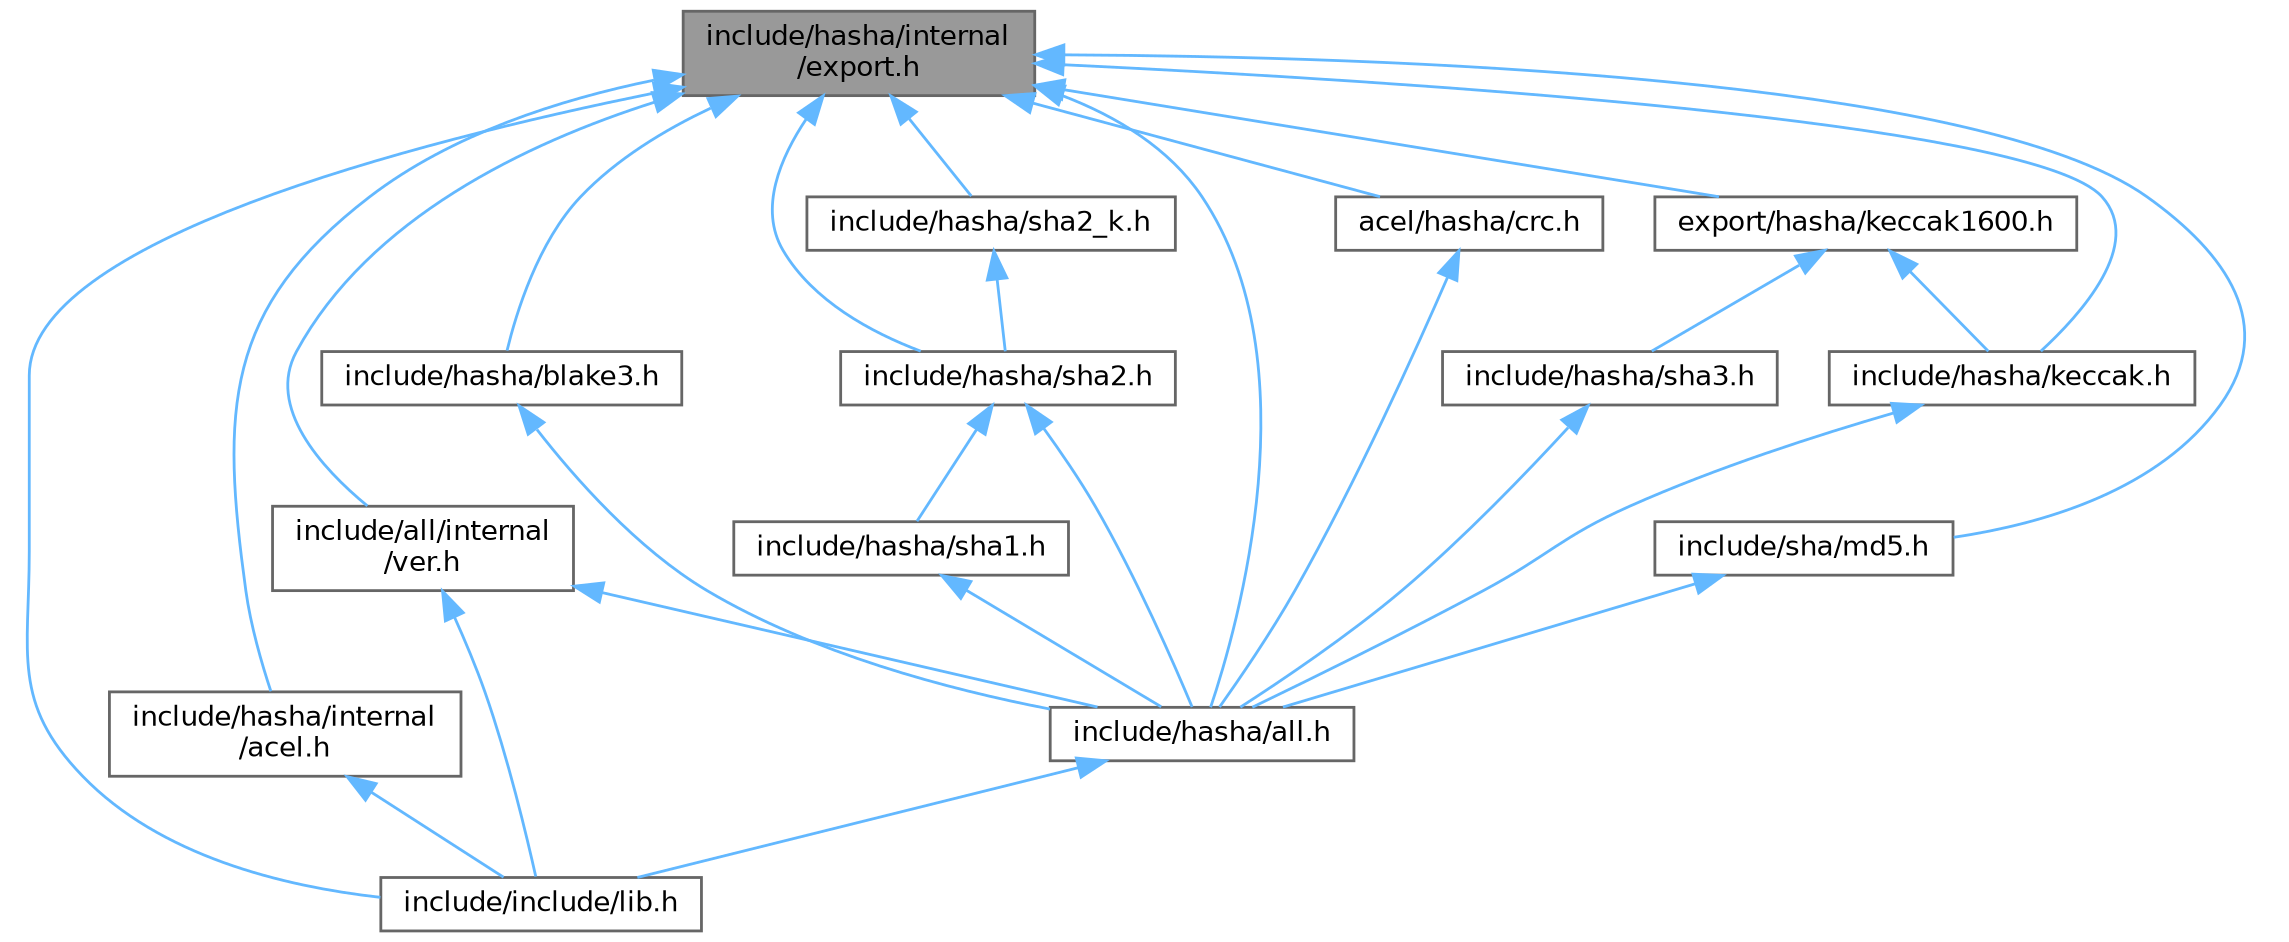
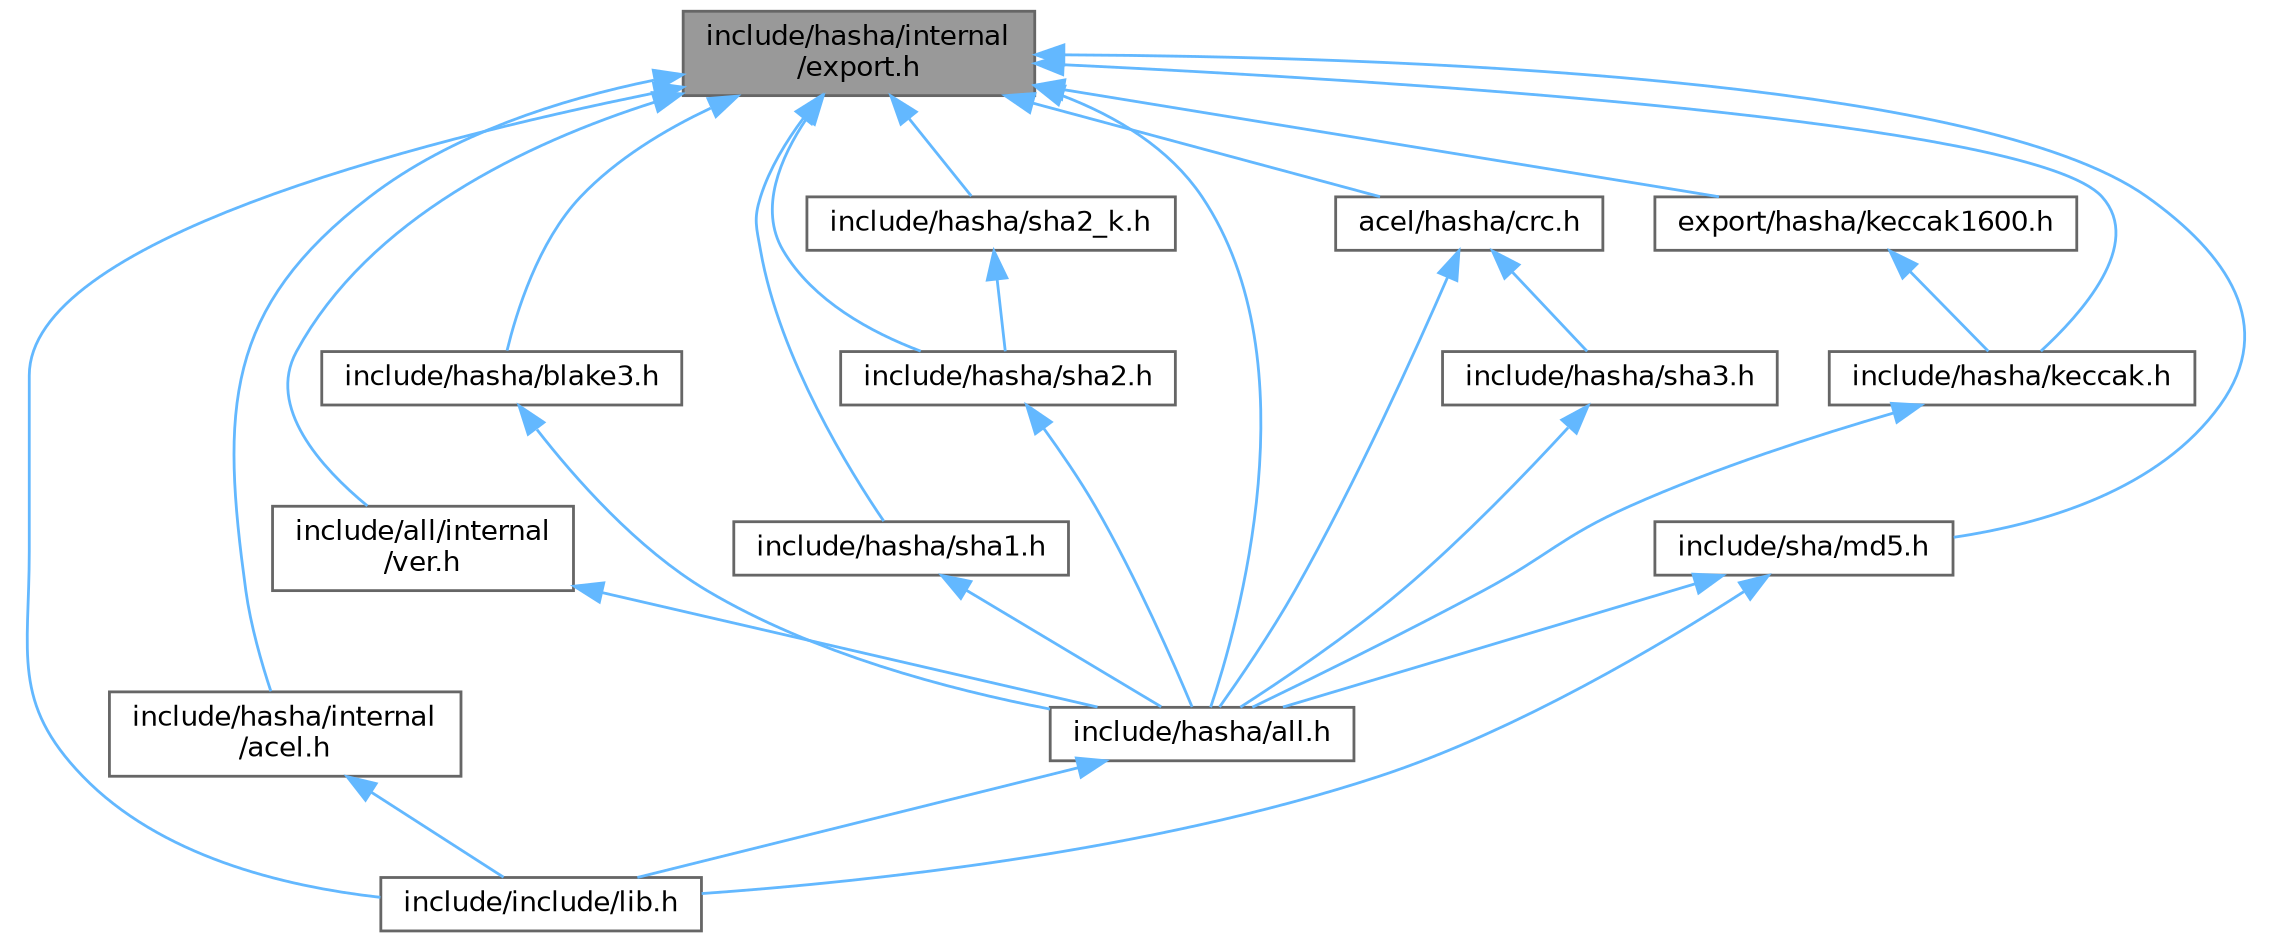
edge "include/hasha/sha3.h" -> "export/hasha/keccak1600.h": now "include/hasha/sha3.h" -> "acel/hasha/crc.h"
edge "include/hasha/sha1.h" -> "include/hasha/sha2.h": now "include/hasha/sha1.h" -> "include/hasha/internal /export.h"
edge "include/include/lib.h" -> "include/all/internal /ver.h": now "include/include/lib.h" -> "include/sha/md5.h"
